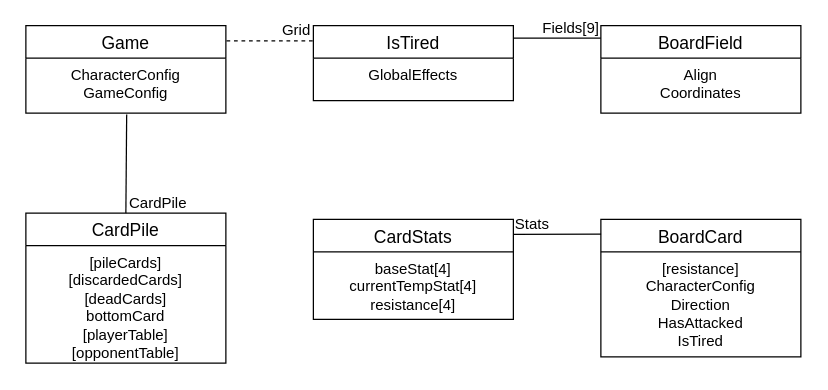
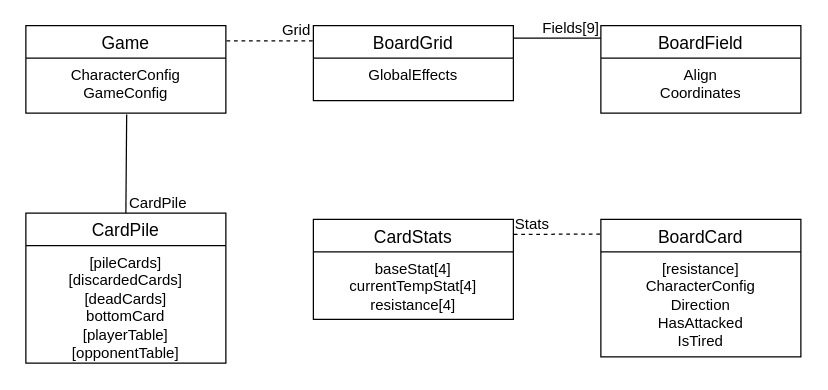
node "IsTired": label "IsTired" -> "BoardGrid"
edge "CardStats" -- "BoardCard": style solid -> dashed
